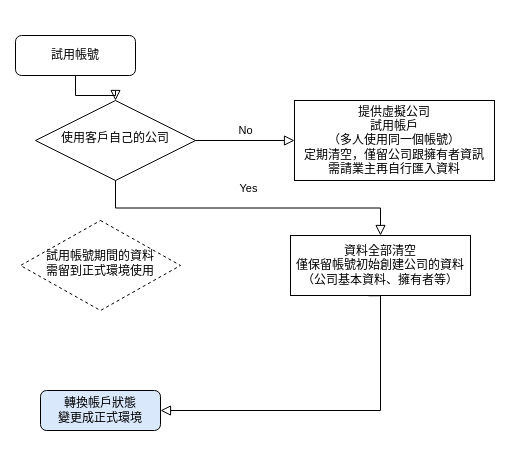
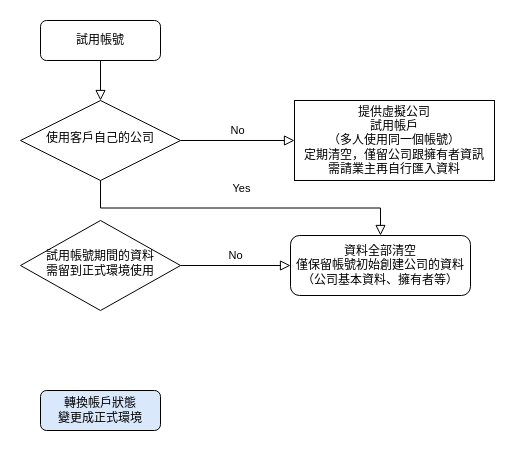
node "試用帳號": moved (76, 56) -> (101, 41)
node "使用客戶自己的公司": moved (116, 141) -> (101, 141)
node "試用帳號期間的資料 需留到正式環境使用": style dashed -> solid
edge "試用帳號期間的資料 需留到正式環境使用" -> "資料全部清空 僅保留帳號初始創建公司的資料 （公司基本資料、擁有者等）": added, label "No"
node "資料全部清空 僅保留帳號初始創建公司的資料 （公司基本資料、擁有者等）": shape rectangle -> rounded rectangle
edge "資料全部清空 僅保留帳號初始創建公司的資料 （公司基本資料、擁有者等）" -> "轉換帳戶狀態 變更成正式環境": removed
